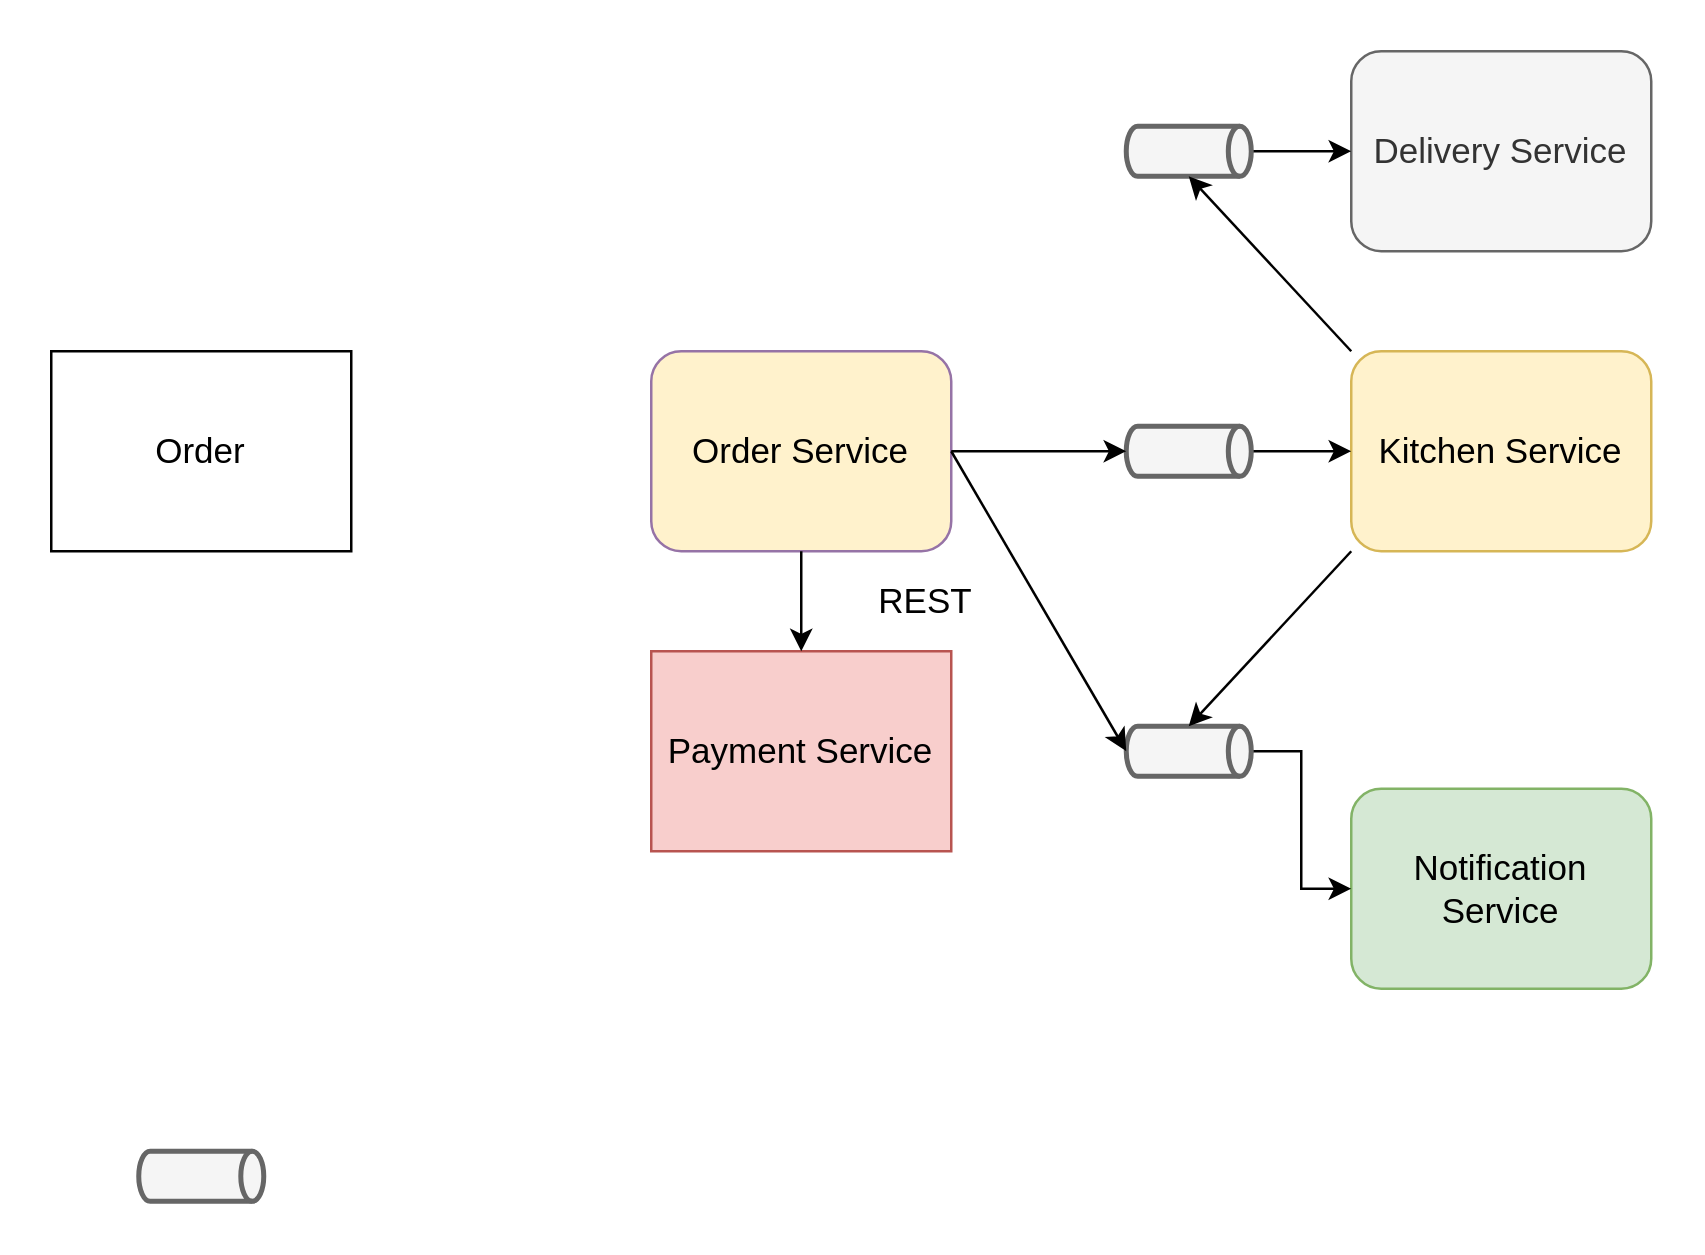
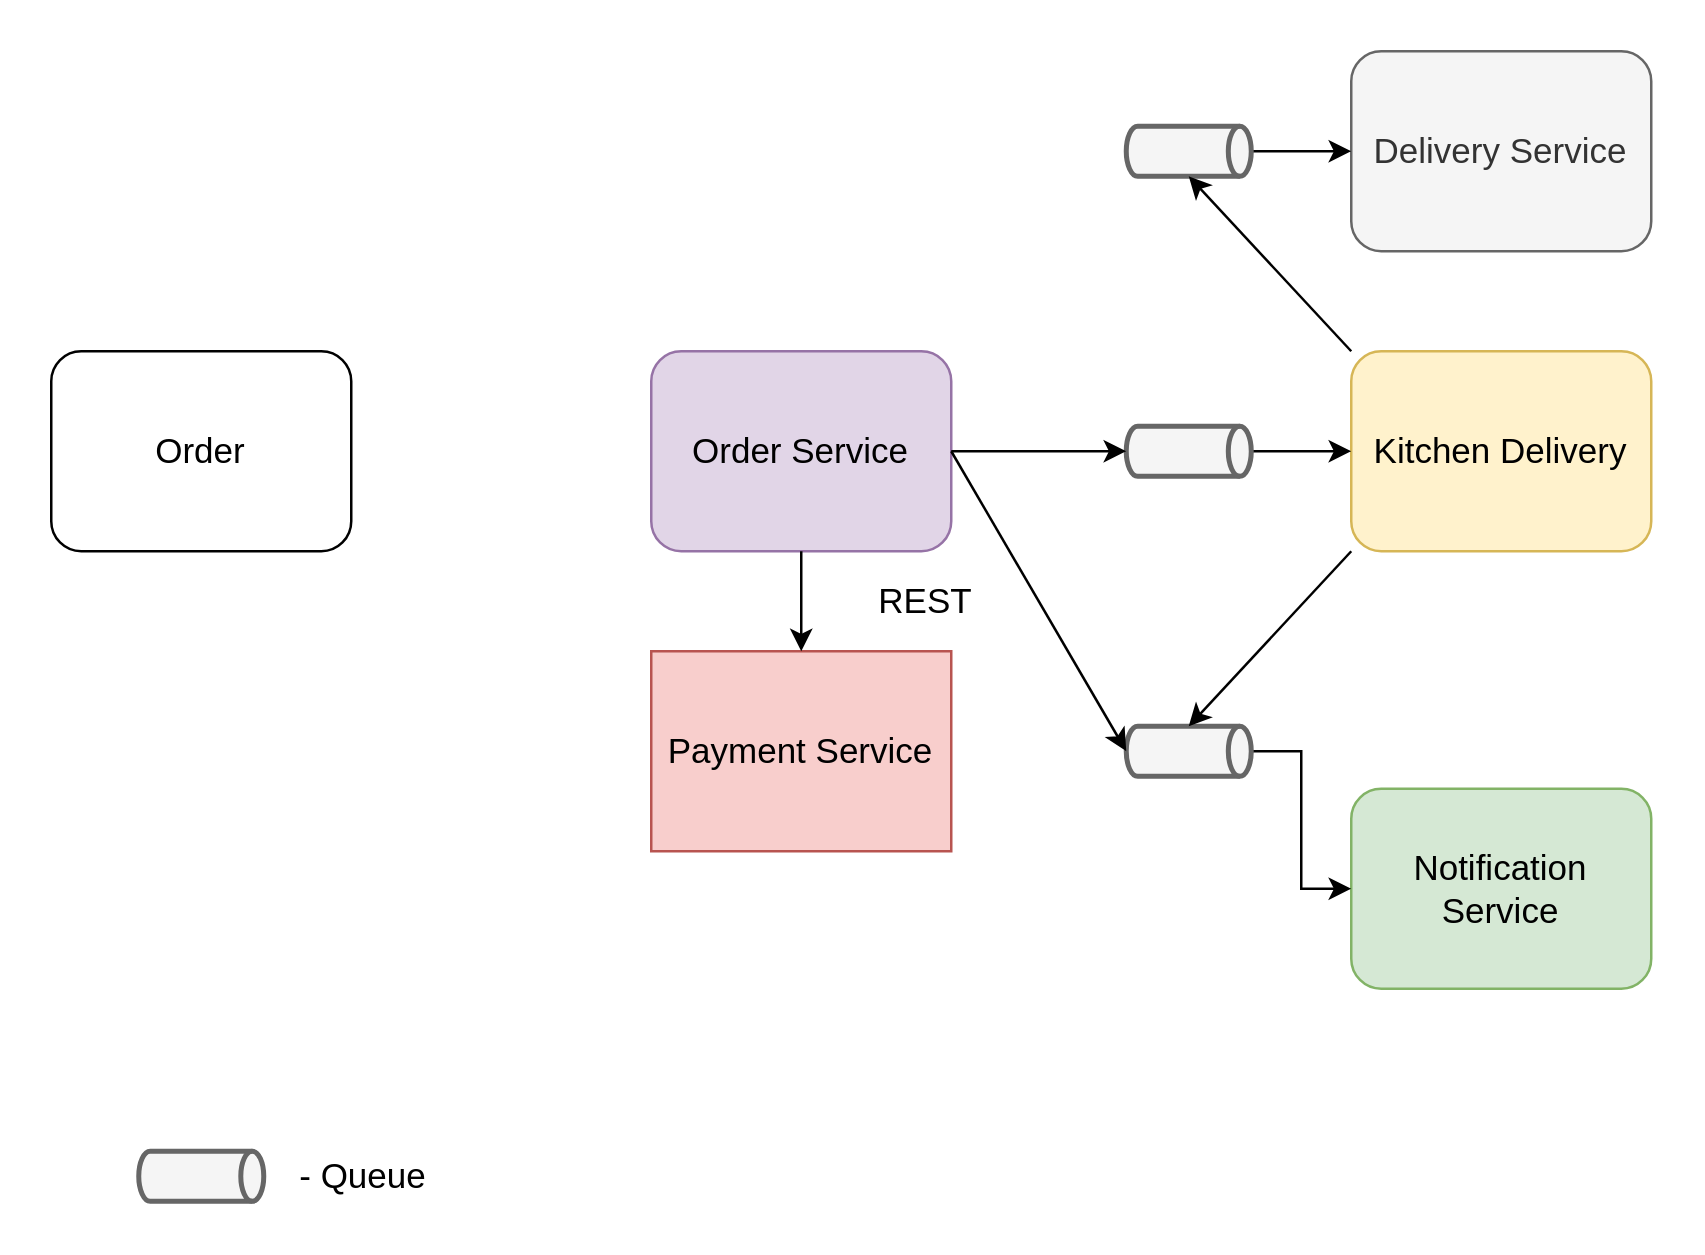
node "Order": shape rectangle -> rounded rectangle
node "Order Service": fillcolor #fff2cc -> #e1d5e7
node "Kitchen Service": label "Kitchen Service" -> "Kitchen Delivery"
node "- Queue": added
